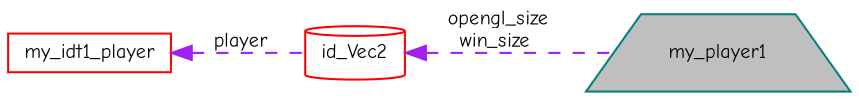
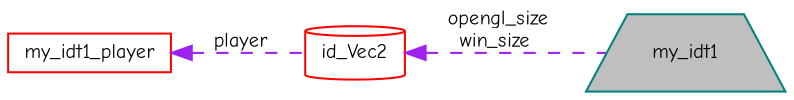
node "my_player1": label "my_player1" -> "my_idt1"
